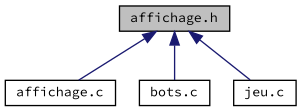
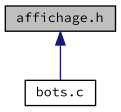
node "affichage.c": removed
node "jeu.c": removed
